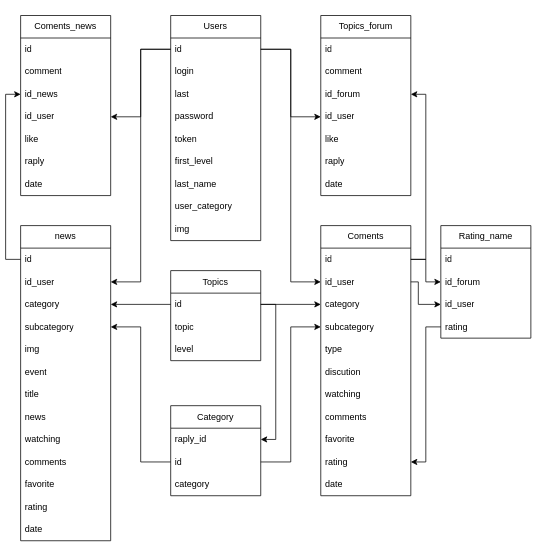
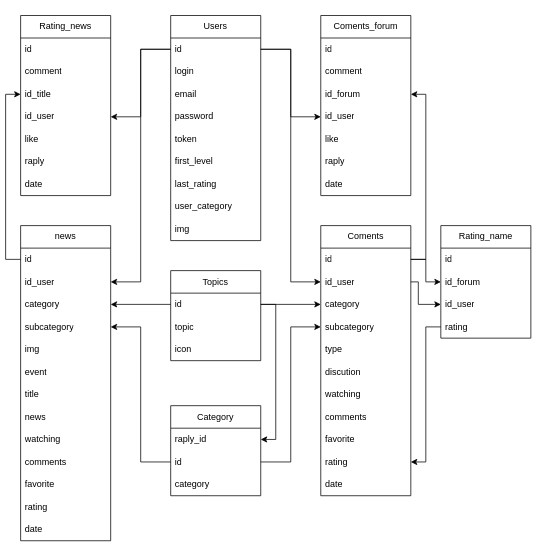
node "Coments_news": label "Coments_news" -> "Rating_news"
node "Topics_forum": label "Topics_forum" -> "Coments_forum"
node "id_news": label "id_news" -> "id_title"
node "last": label "last" -> "email"
node "last_name": label "last_name" -> "last_rating"
node "level": label "level" -> "icon"
